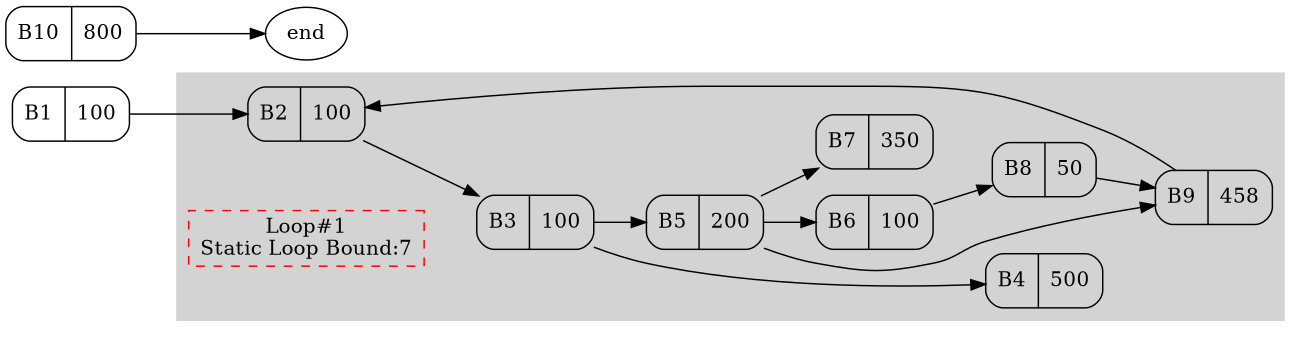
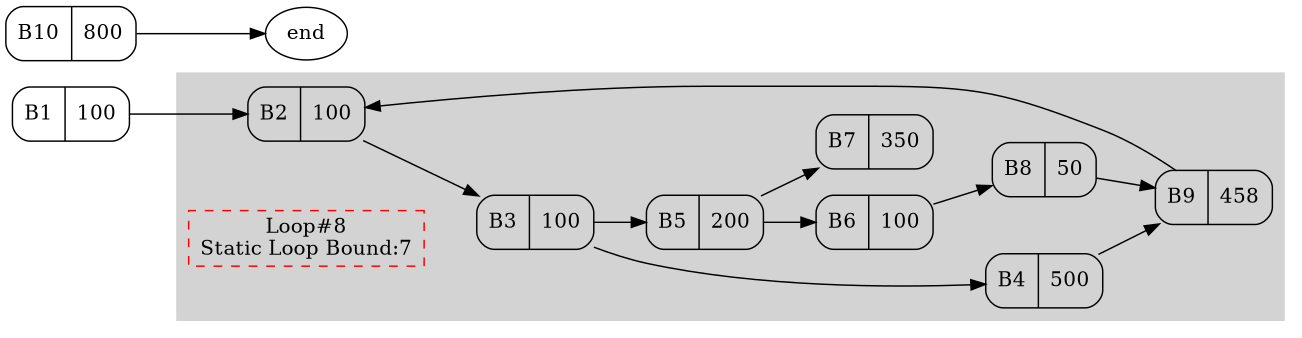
node "Loop#1 Static Loop Bound:7": label "Loop#1 Static Loop Bound:7" -> "Loop#8 Static Loop Bound:7"
edge "B5" -> "B9": now "B4" -> "B9"
